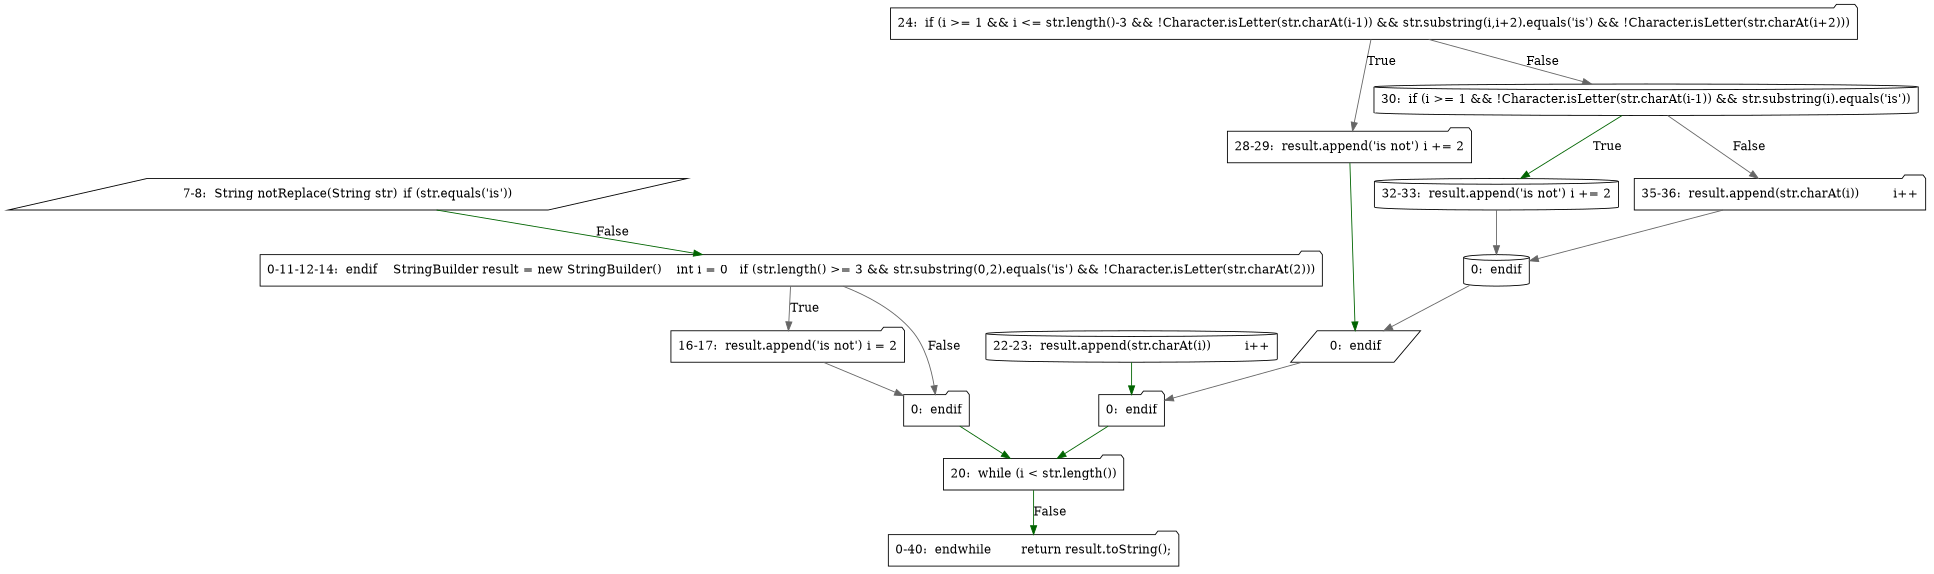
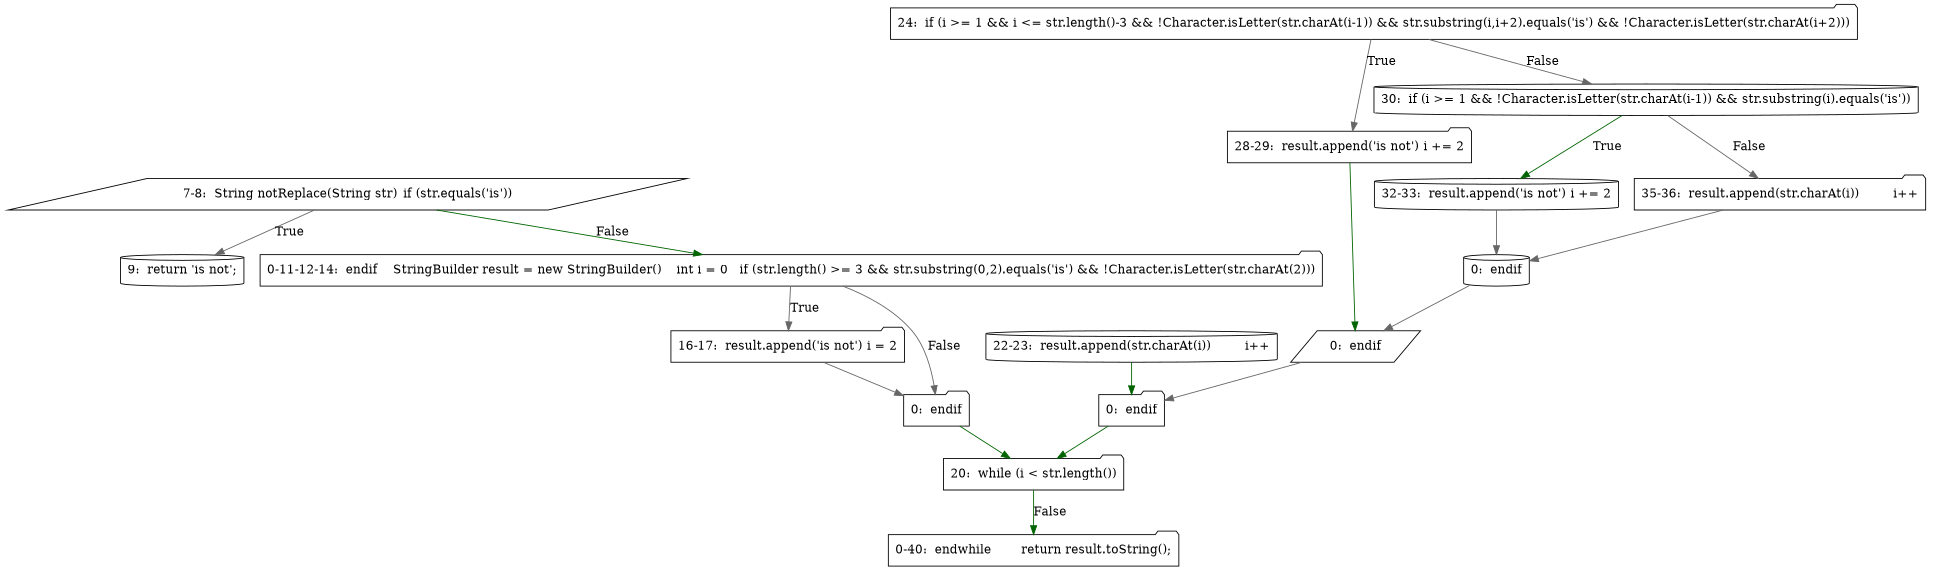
node "9:  return 'is not';": added
